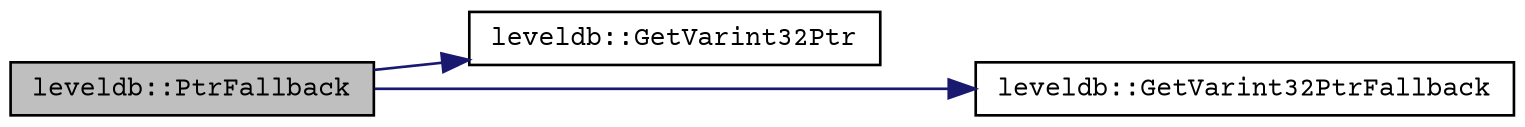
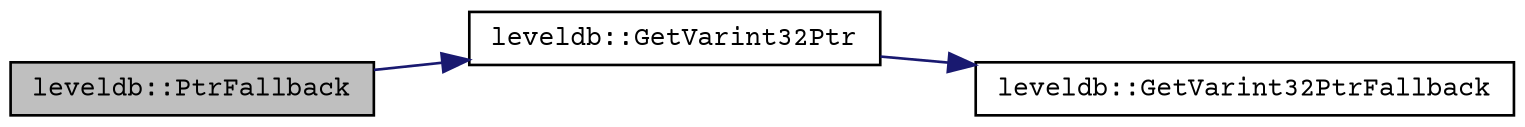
edge "leveldb::PtrFallback" -> "leveldb::GetVarint32PtrFallback": now "leveldb::GetVarint32Ptr" -> "leveldb::GetVarint32PtrFallback"
